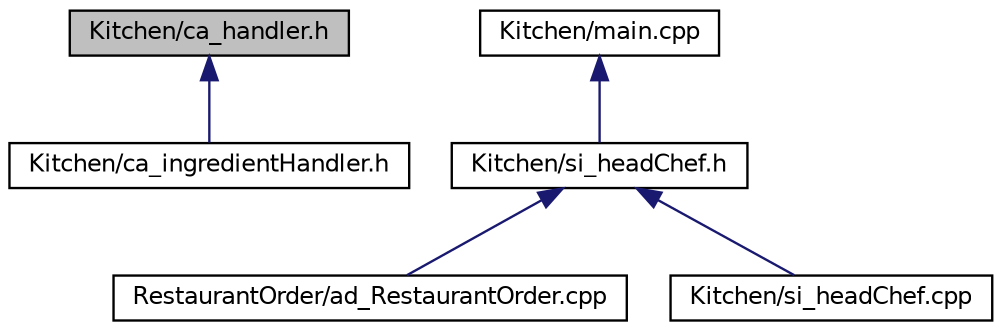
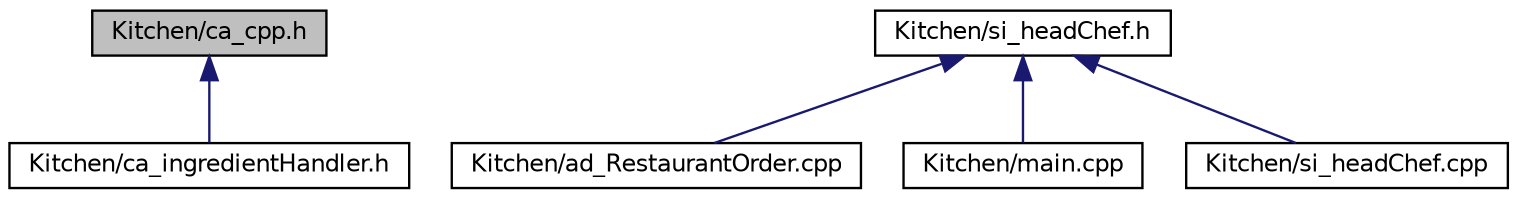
node "Kitchen/ca_handler.h": label "Kitchen/ca_handler.h" -> "Kitchen/ca_cpp.h"
edge "Kitchen/si_headChef.h" -> "Kitchen/main.cpp": reversed
node "RestaurantOrder/ad_RestaurantOrder.cpp": label "RestaurantOrder/ad_RestaurantOrder.cpp" -> "Kitchen/ad_RestaurantOrder.cpp"
